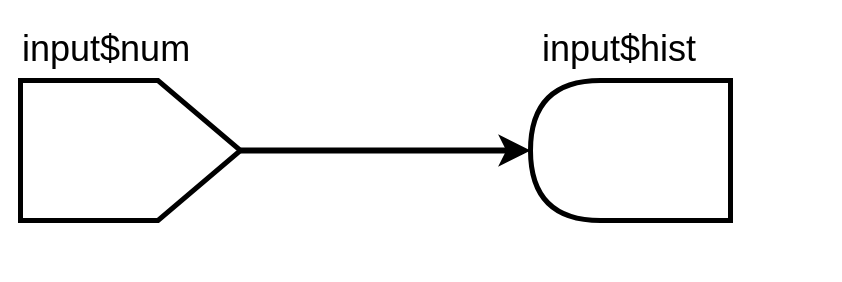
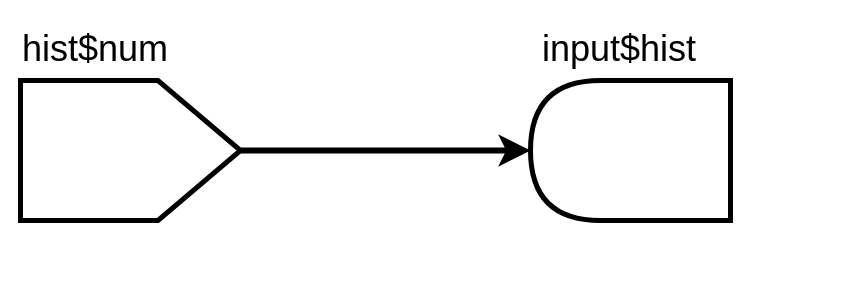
node "input$num": label "input$num" -> "hist$num"
